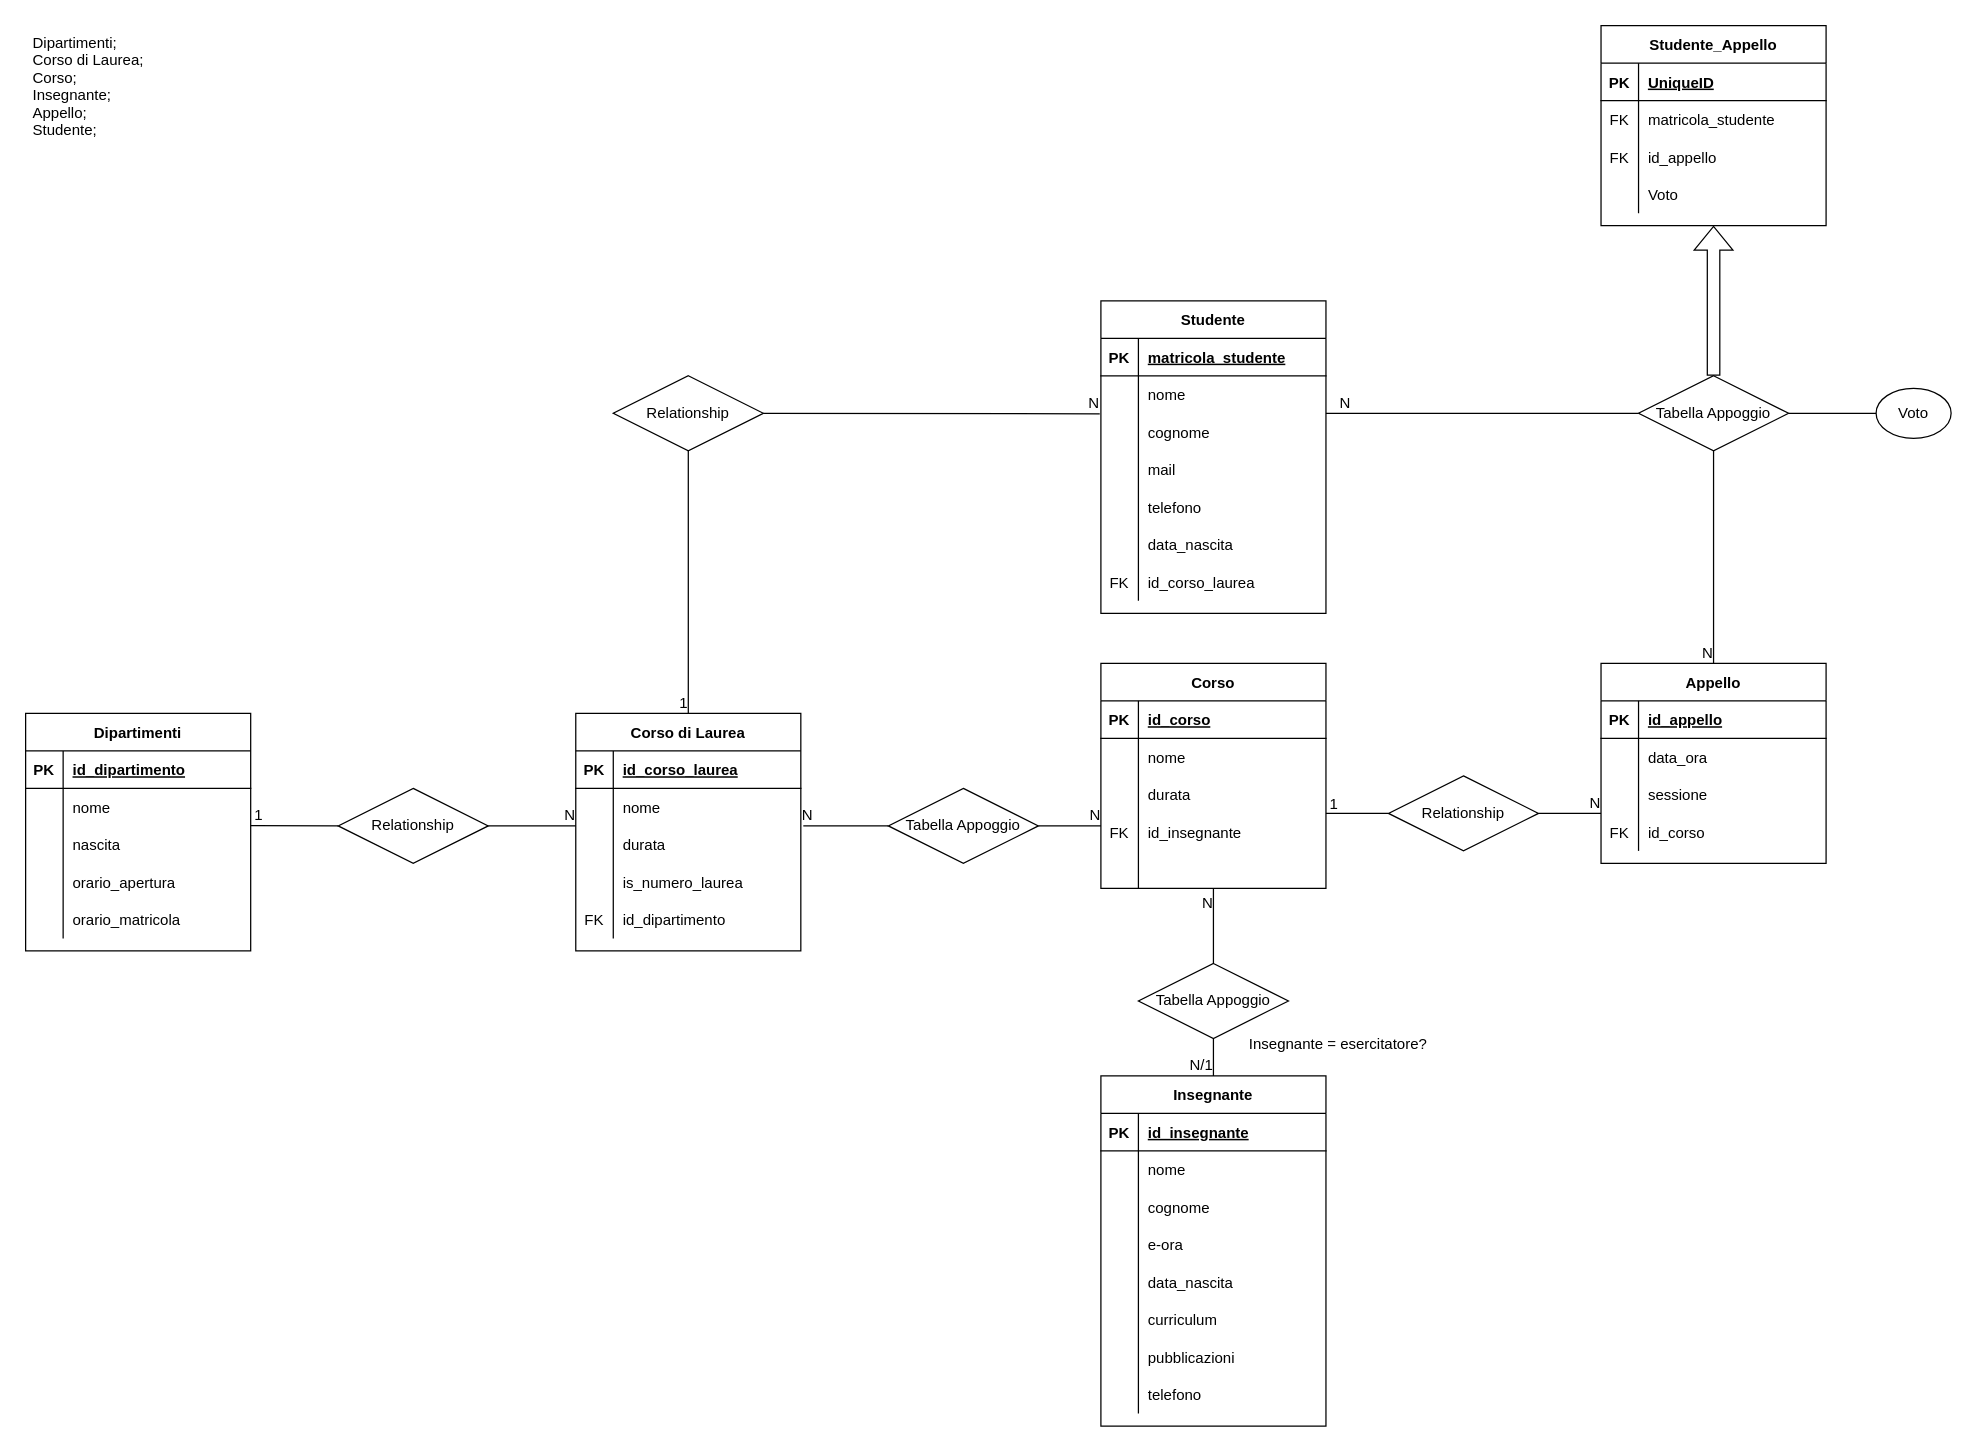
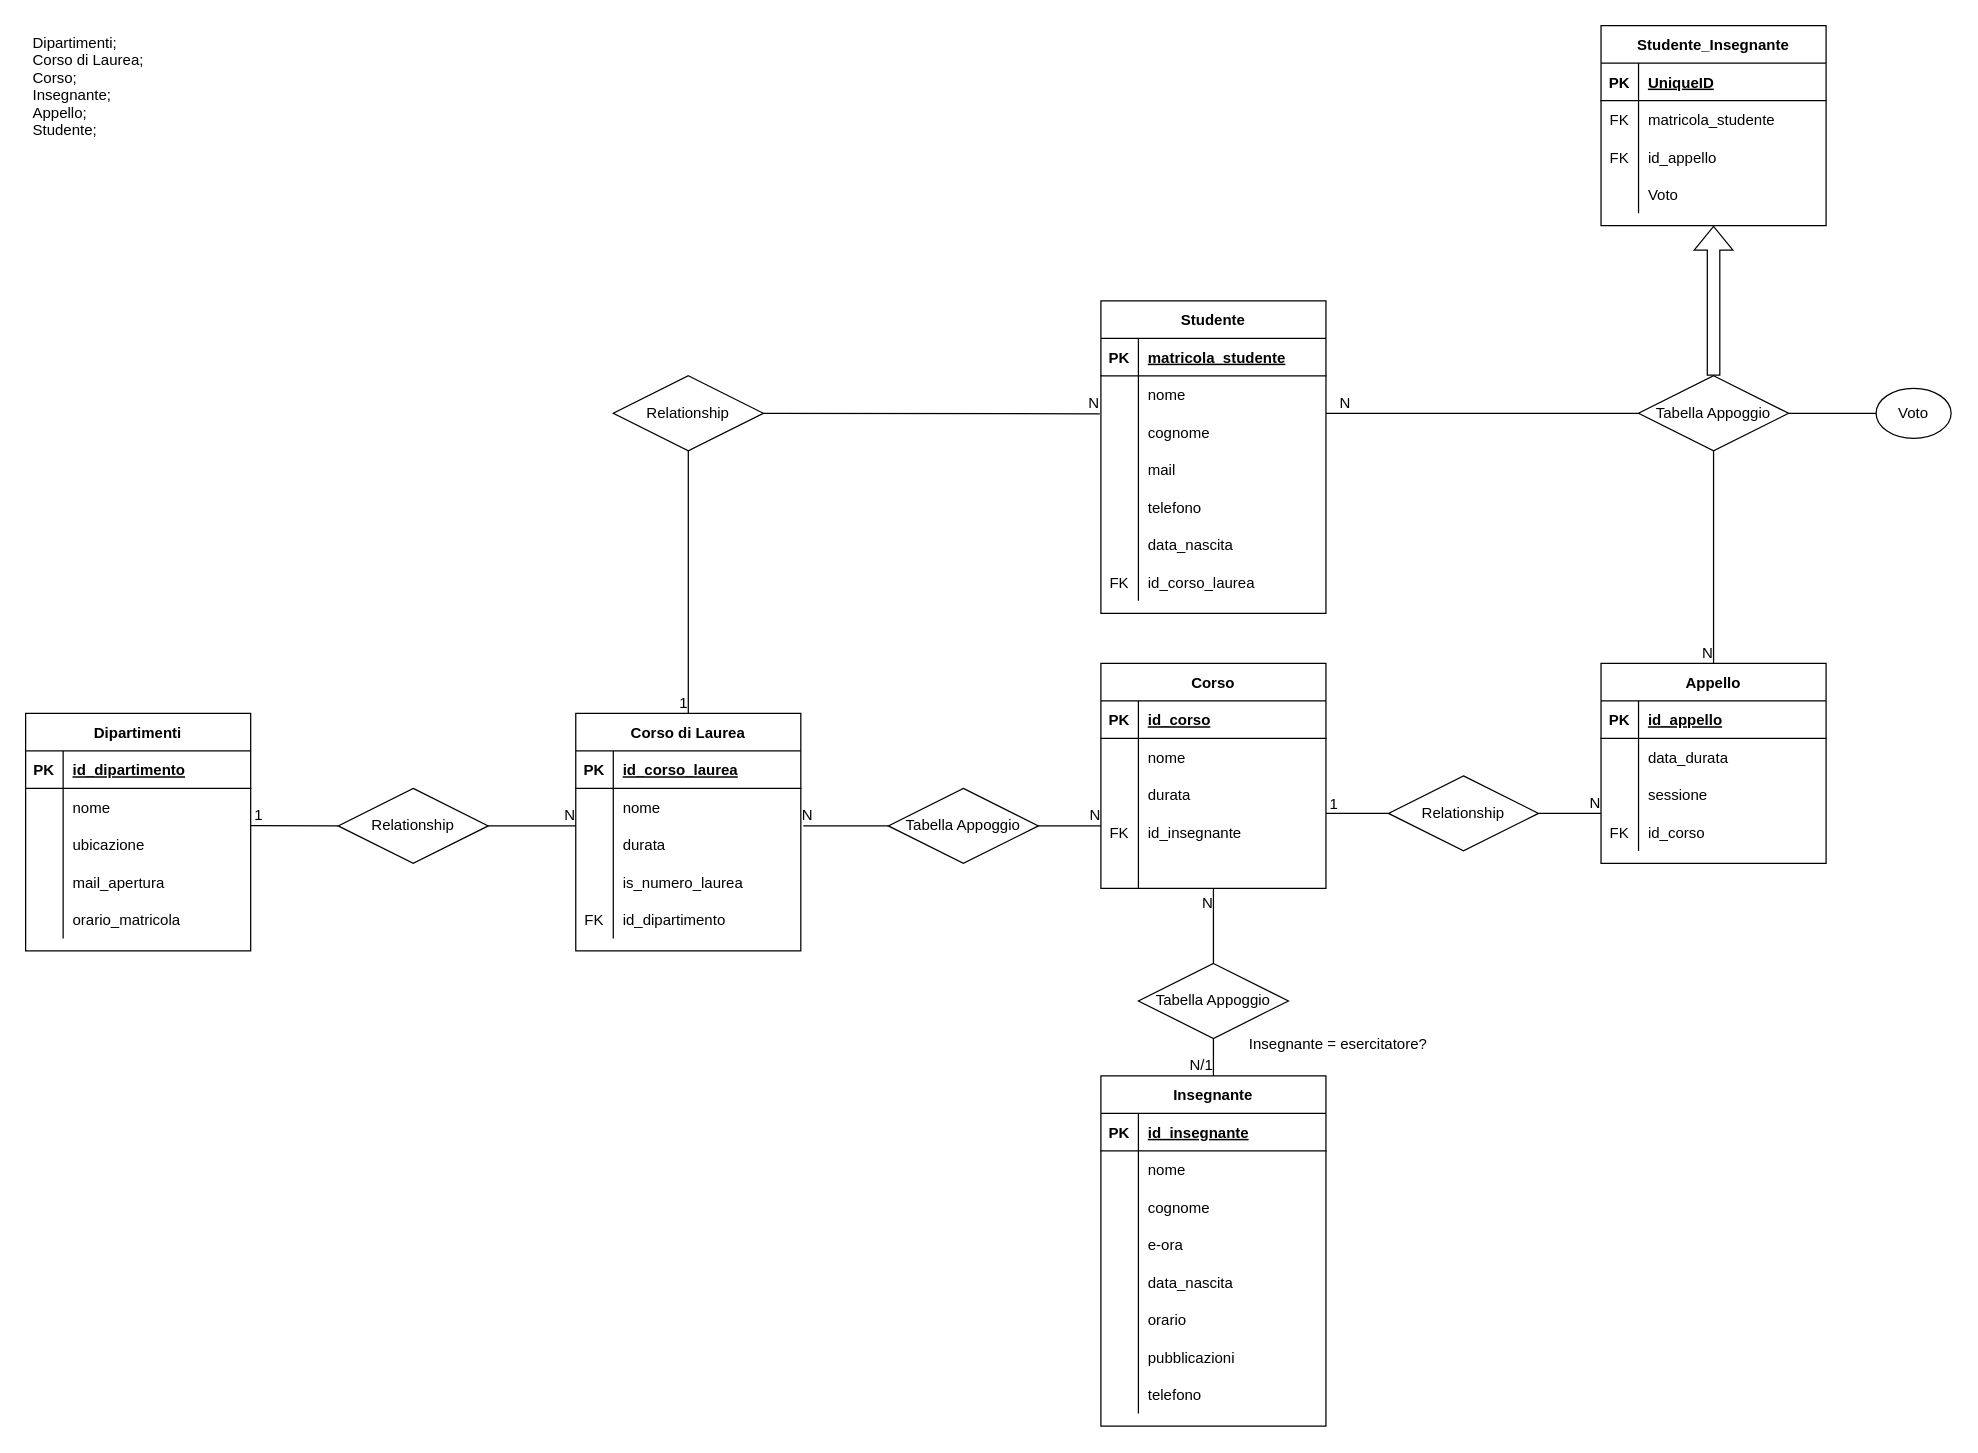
node "Studente_Appello": label "Studente_Appello" -> "Studente_Insegnante"
node "data_ora": label "data_ora" -> "data_durata"
node "nascita": label "nascita" -> "ubicazione"
node "orario_apertura": label "orario_apertura" -> "mail_apertura"
node "curriculum": label "curriculum" -> "orario"
